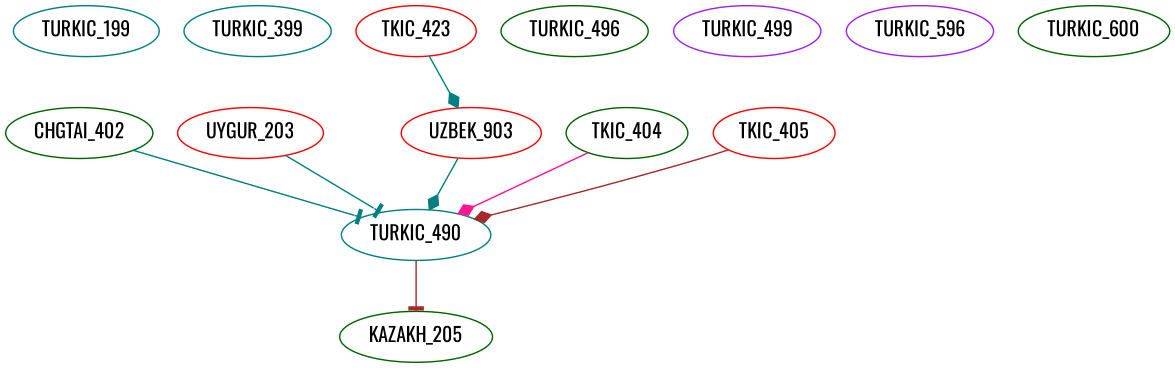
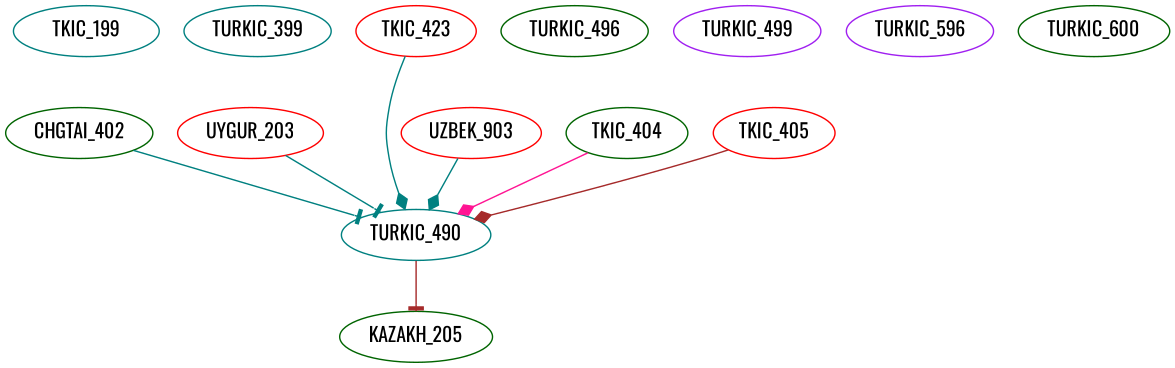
node "TURKIC_199": label "TURKIC_199" -> "TKIC_199"
edge "TKIC_423" -> "UZBEK_903": now "TKIC_423" -> "TURKIC_490"
